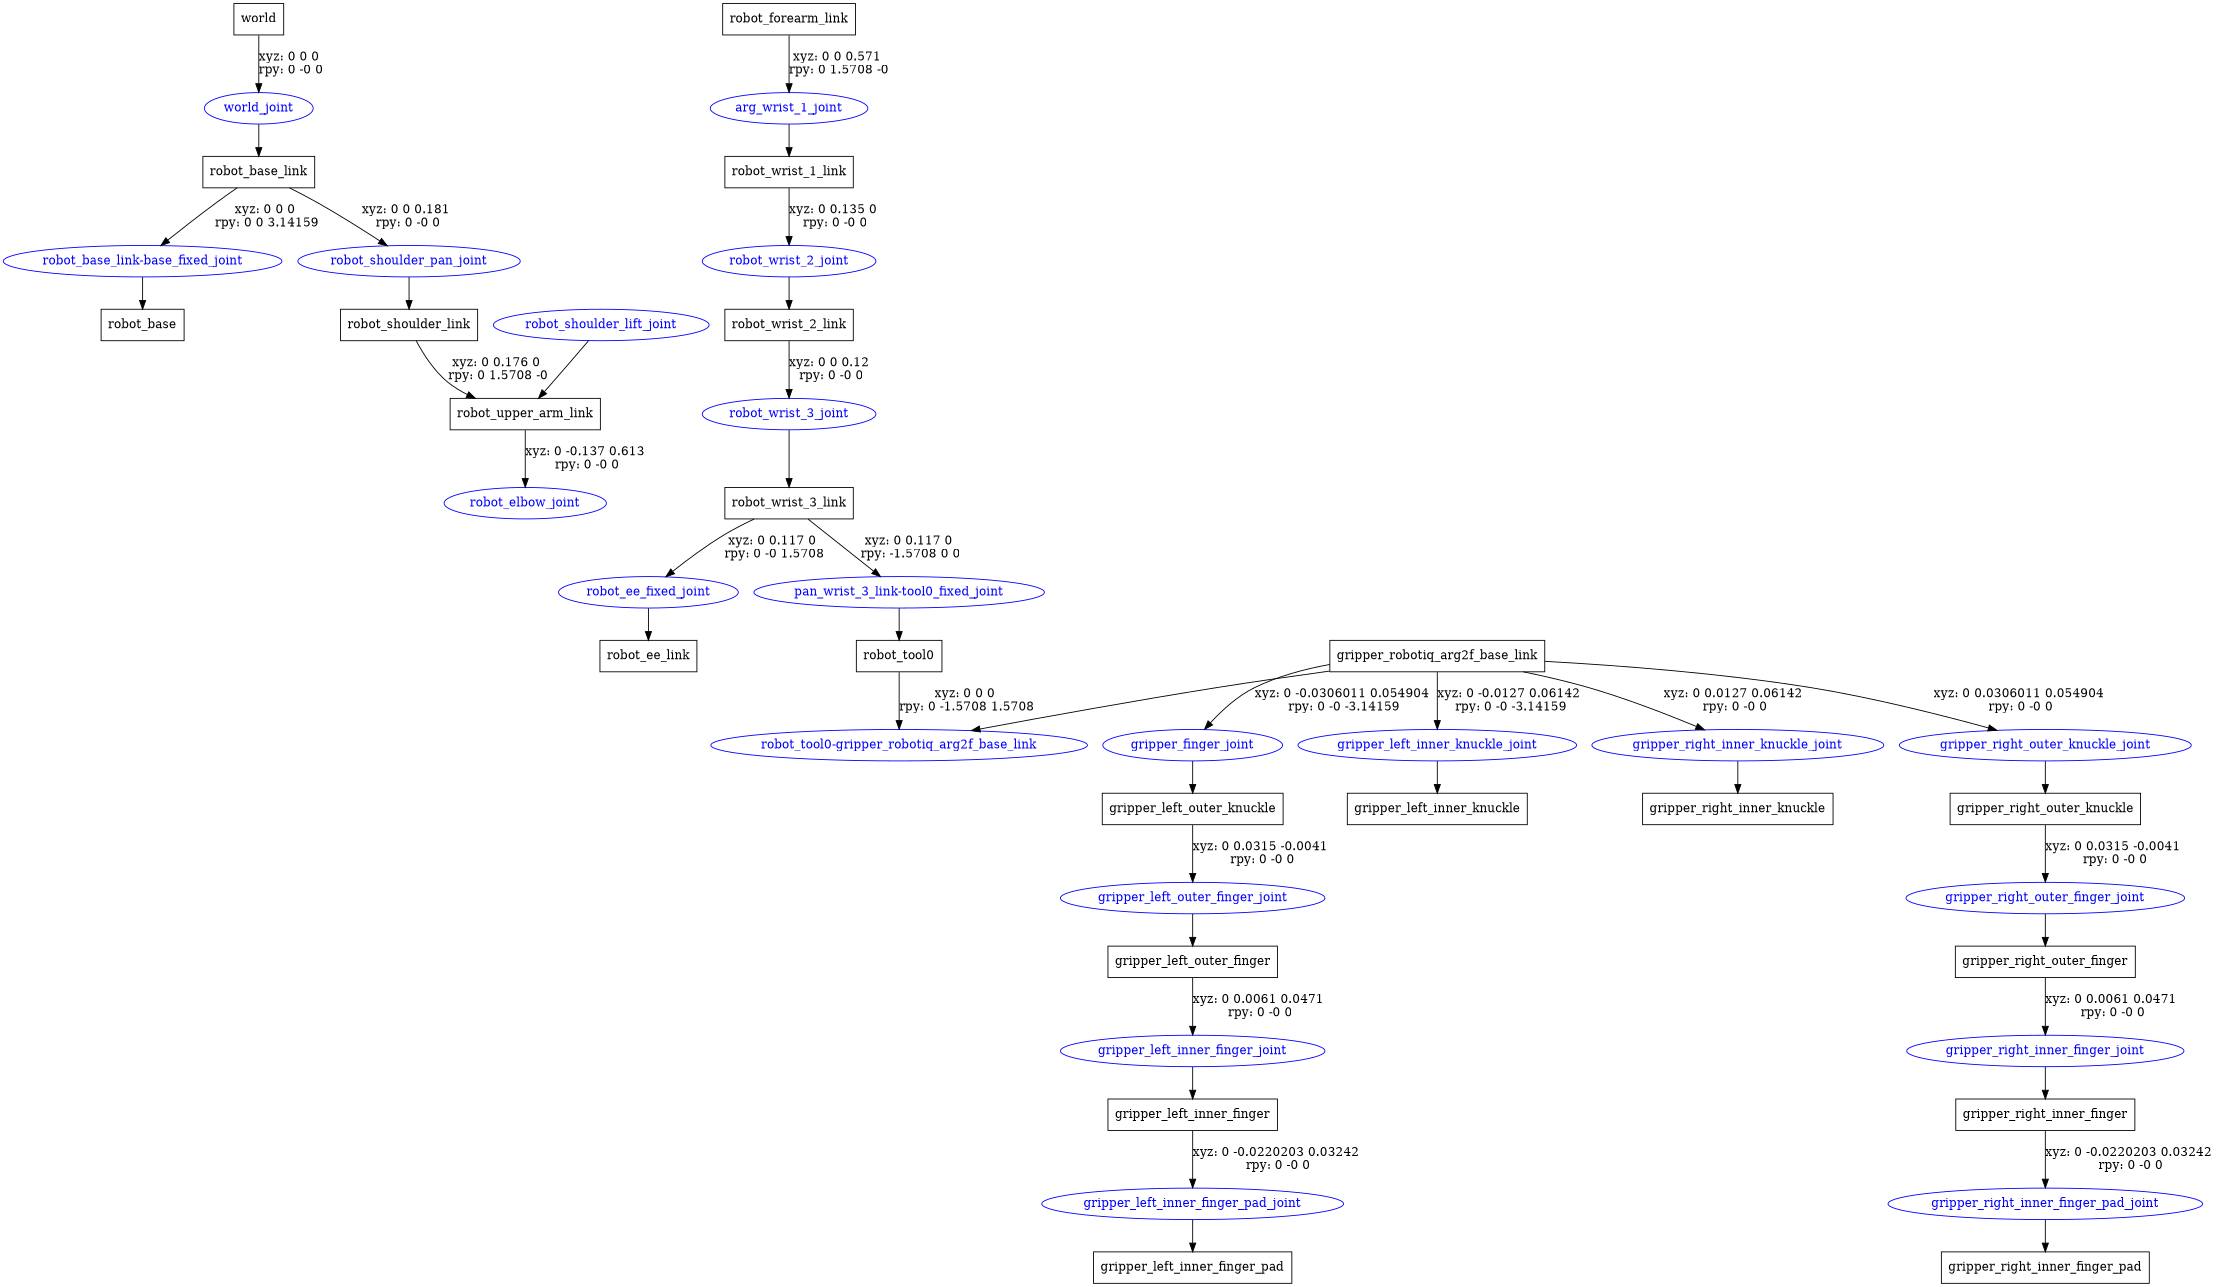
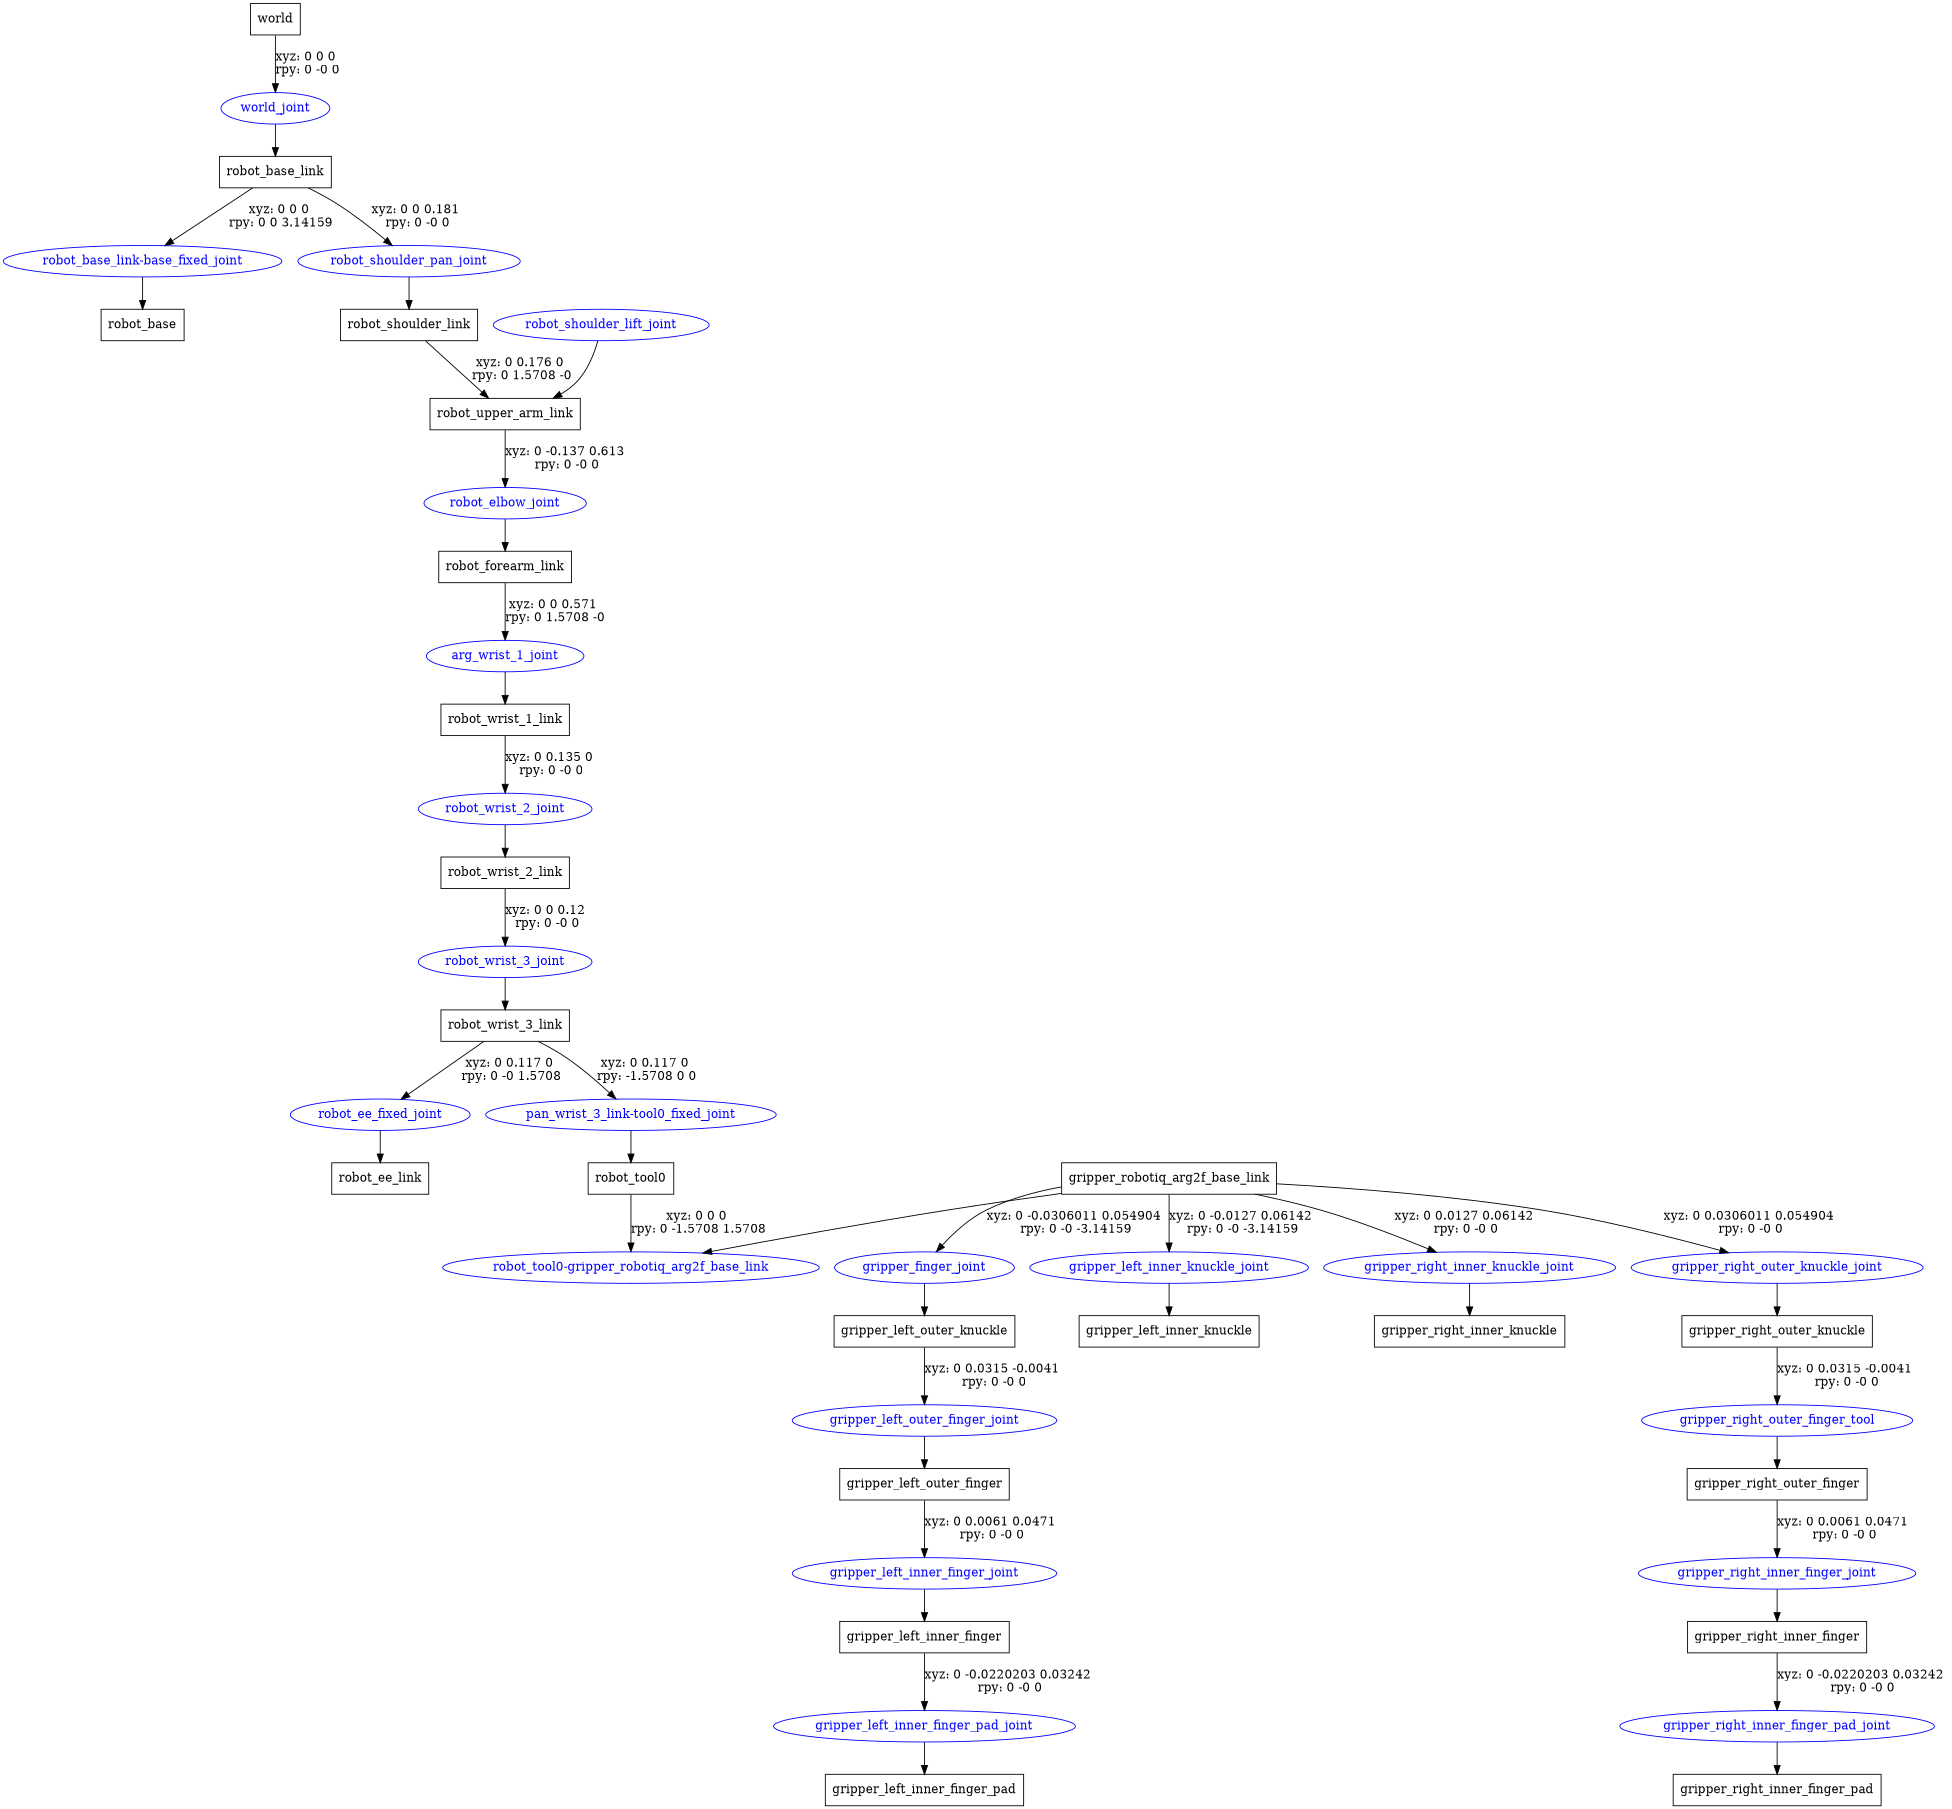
edge "robot_elbow_joint" -> "robot_forearm_link": added
node "gripper_right_outer_finger_joint": label "gripper_right_outer_finger_joint" -> "gripper_right_outer_finger_tool"
